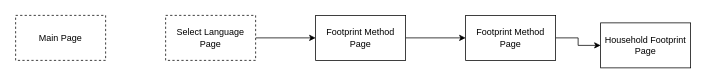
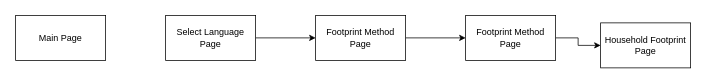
node "Main Page": style dashed -> solid
node "Select Language Page": style dashed -> solid
